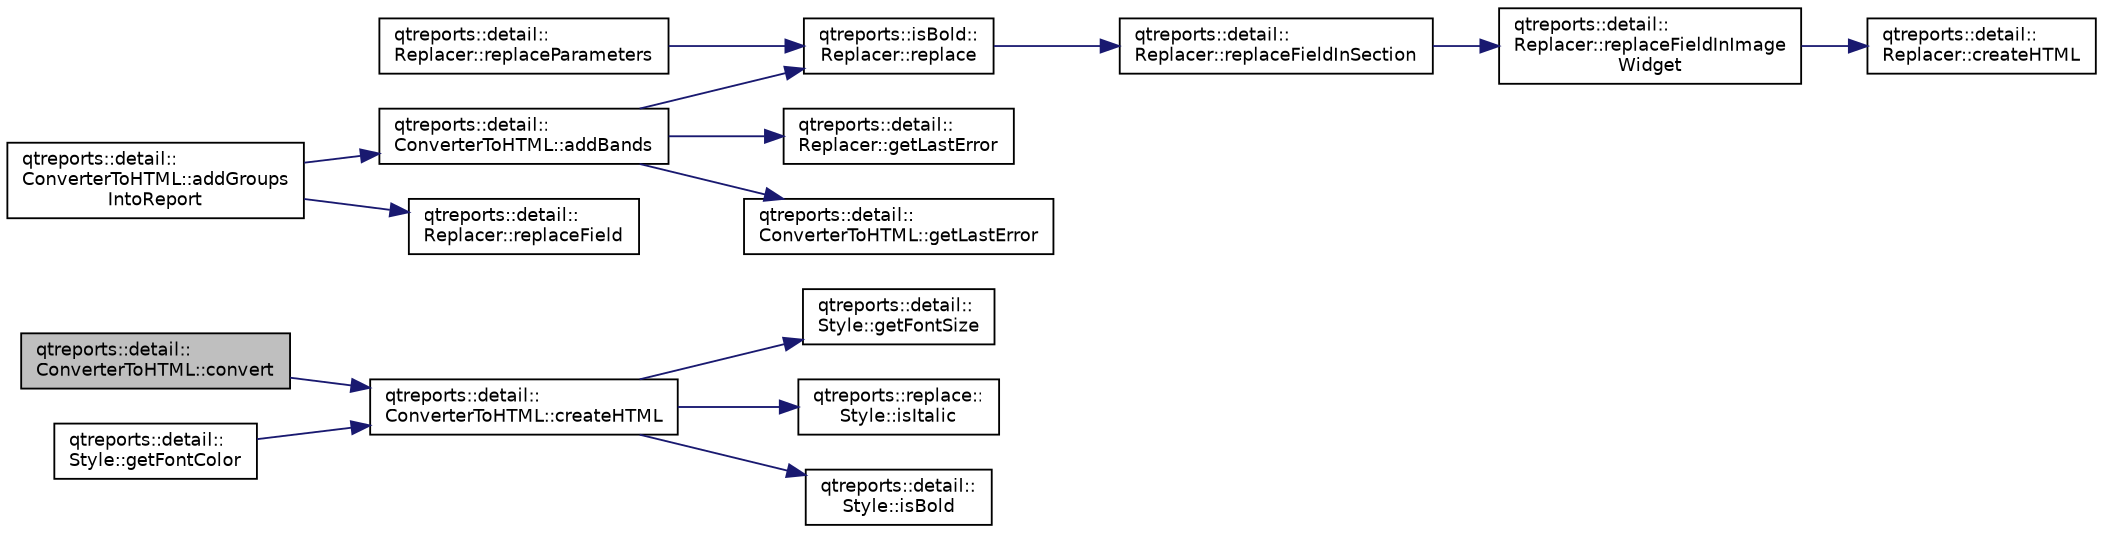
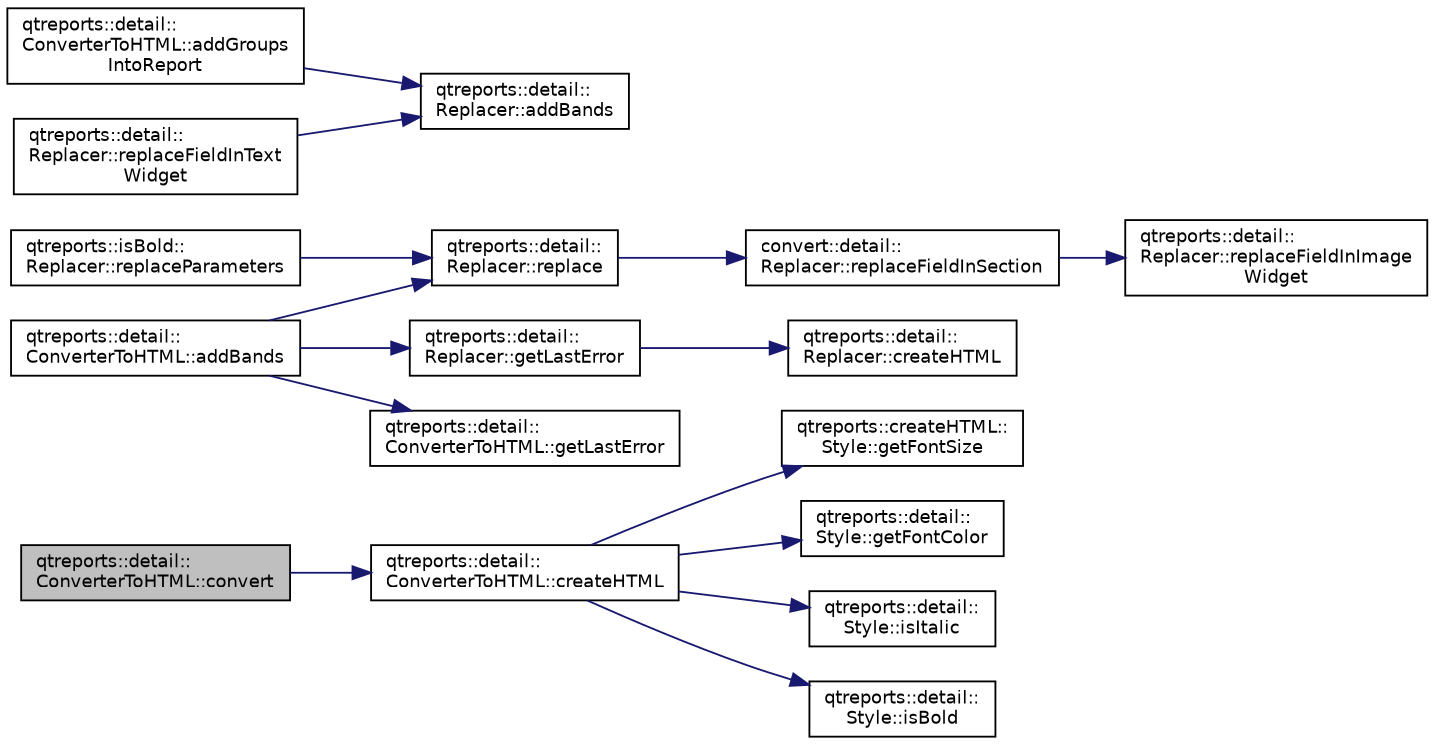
node "qtreports::detail:: Replacer::replaceParameters": label "qtreports::detail:: Replacer::replaceParameters" -> "qtreports::isBold:: Replacer::replaceParameters"
node "qtreports::isBold:: Replacer::replace": label "qtreports::isBold:: Replacer::replace" -> "qtreports::detail:: Replacer::replace"
node "qtreports::detail:: Replacer::replaceFieldInSection": label "qtreports::detail:: Replacer::replaceFieldInSection" -> "convert::detail:: Replacer::replaceFieldInSection"
edge "qtreports::detail:: Replacer::replaceFieldInImage Widget" -> "qtreports::detail:: Replacer::createHTML": now "qtreports::detail:: Replacer::getLastError" -> "qtreports::detail:: Replacer::createHTML"
node "qtreports::detail:: Replacer::replaceFieldInText Widget": added
edge "qtreports::detail:: ConverterToHTML::addGroups IntoReport" -> "qtreports::detail:: ConverterToHTML::addBands": removed
node "qtreports::detail:: Replacer::replaceField": label "qtreports::detail:: Replacer::replaceField" -> "qtreports::detail:: Replacer::addBands"
node "qtreports::detail:: Style::getFontSize": label "qtreports::detail:: Style::getFontSize" -> "qtreports::createHTML:: Style::getFontSize"
node "qtreports::replace:: Style::isItalic": label "qtreports::replace:: Style::isItalic" -> "qtreports::detail:: Style::isItalic"
edge "qtreports::detail:: Style::getFontColor" -> "qtreports::detail:: ConverterToHTML::createHTML": reversed
